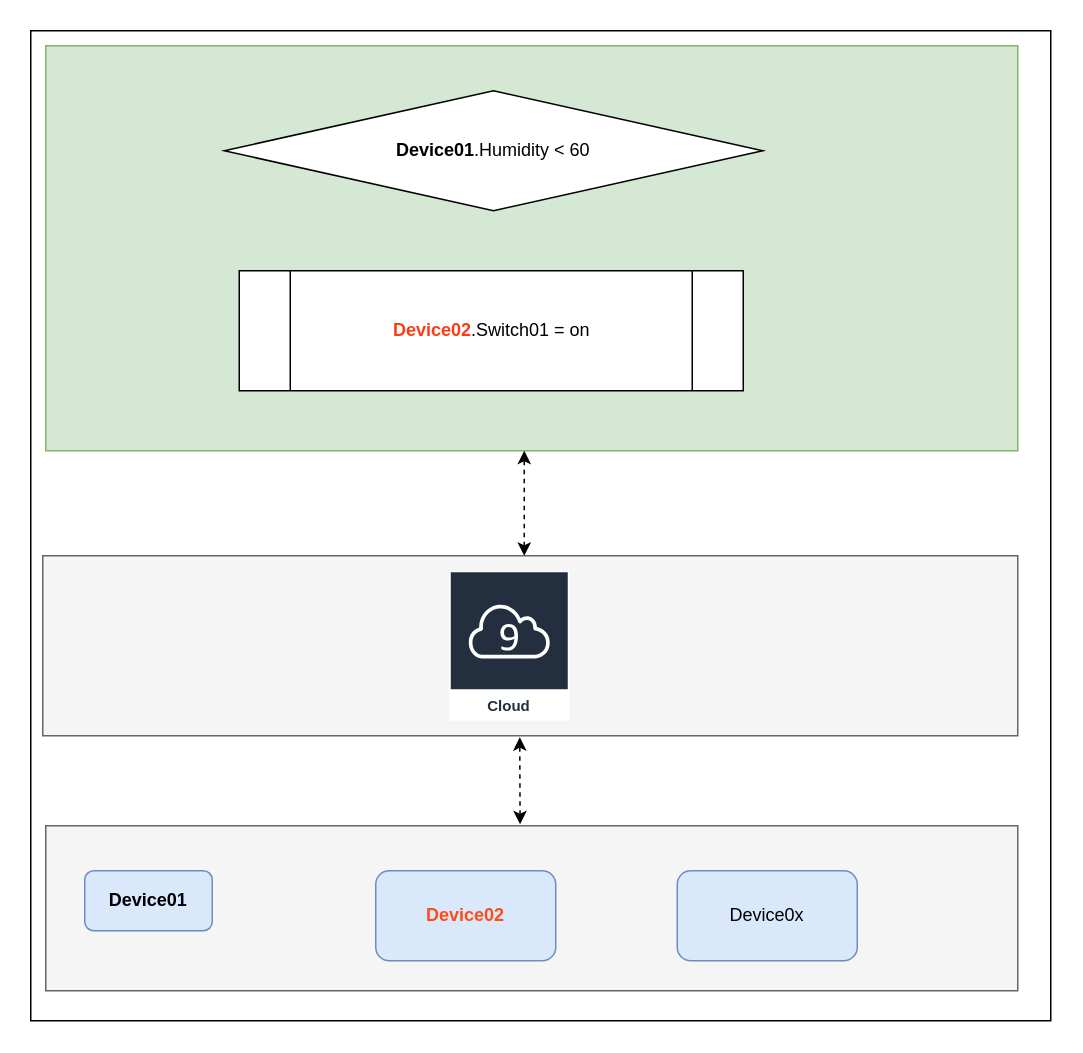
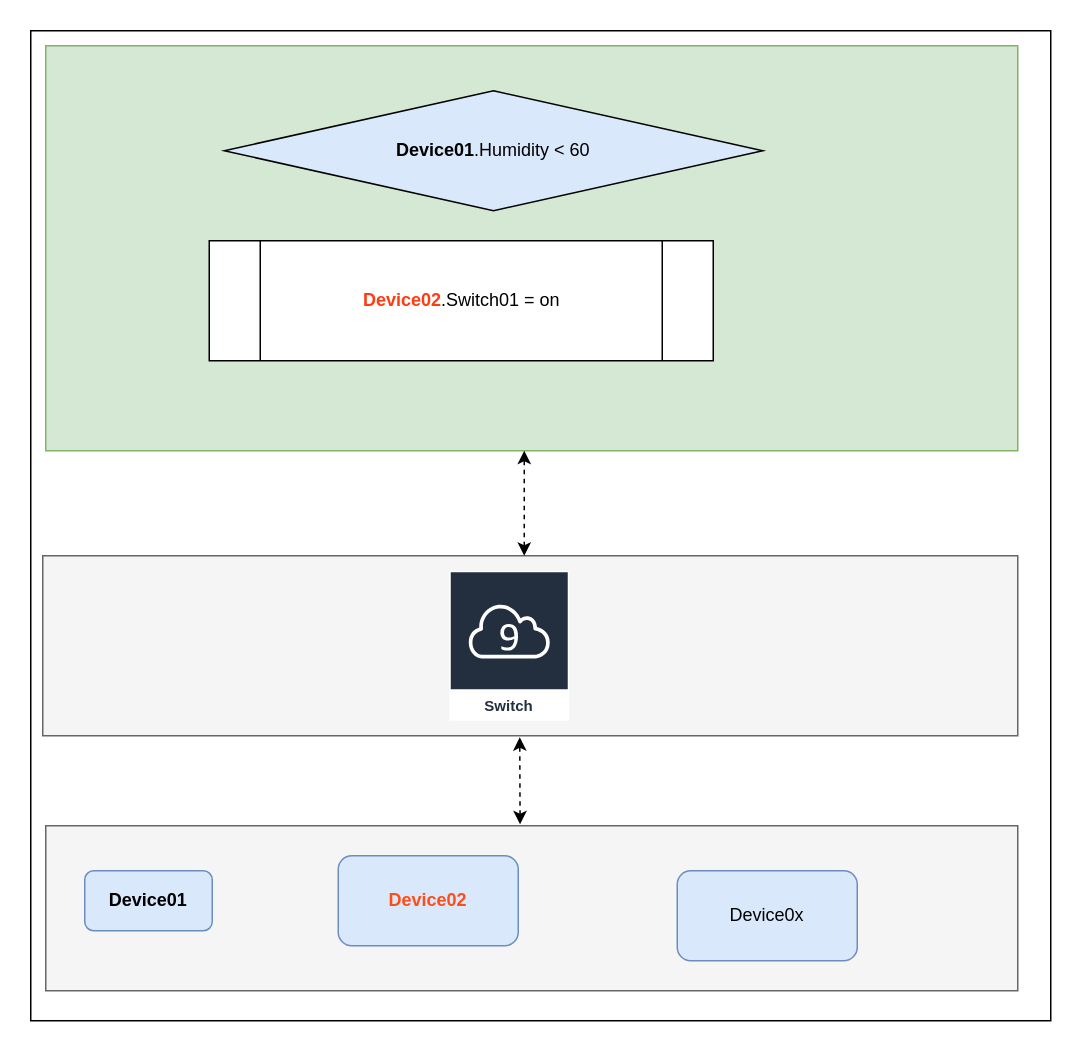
node "Device01.Humidity < 60": fillcolor #ffffff -> #dae8fc
node "Device02.Switch01 = on": moved (491, 331) -> (461, 301)
node "Cloud": label "Cloud" -> "Switch"
node "Device02": moved (466, 916) -> (428, 901)
